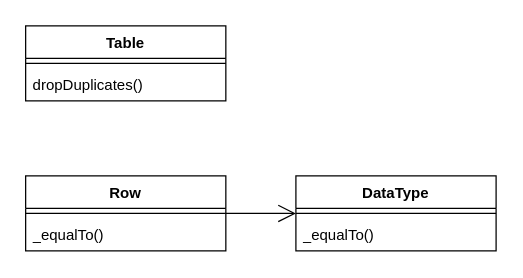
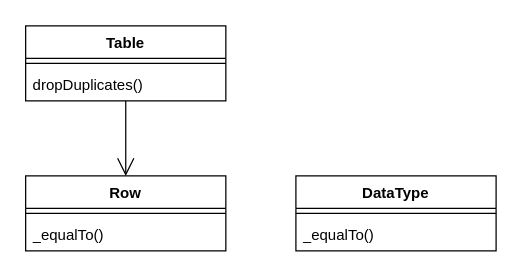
edge "Table" -> "Row": added
edge "Row" -> "DataType": removed
